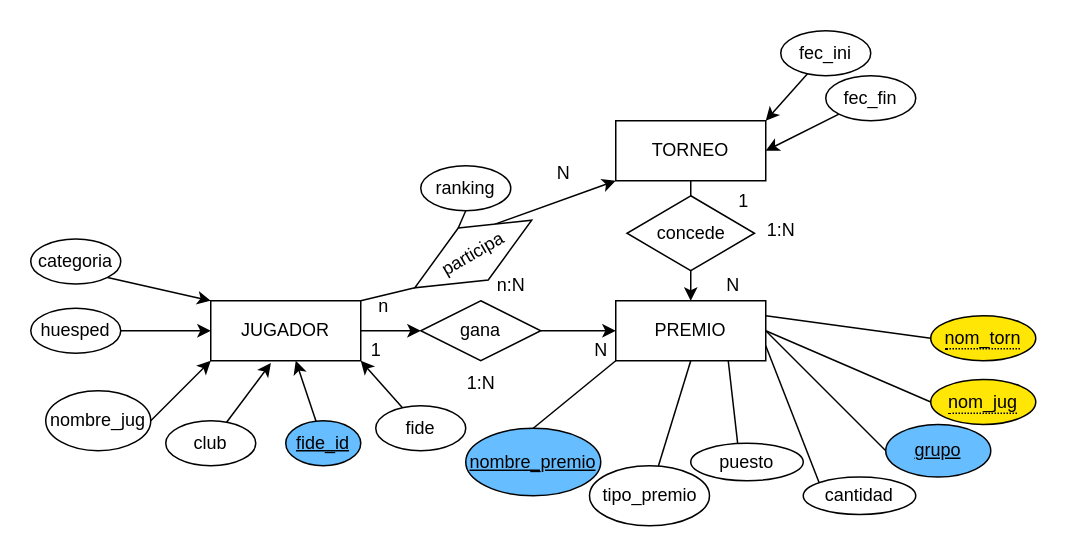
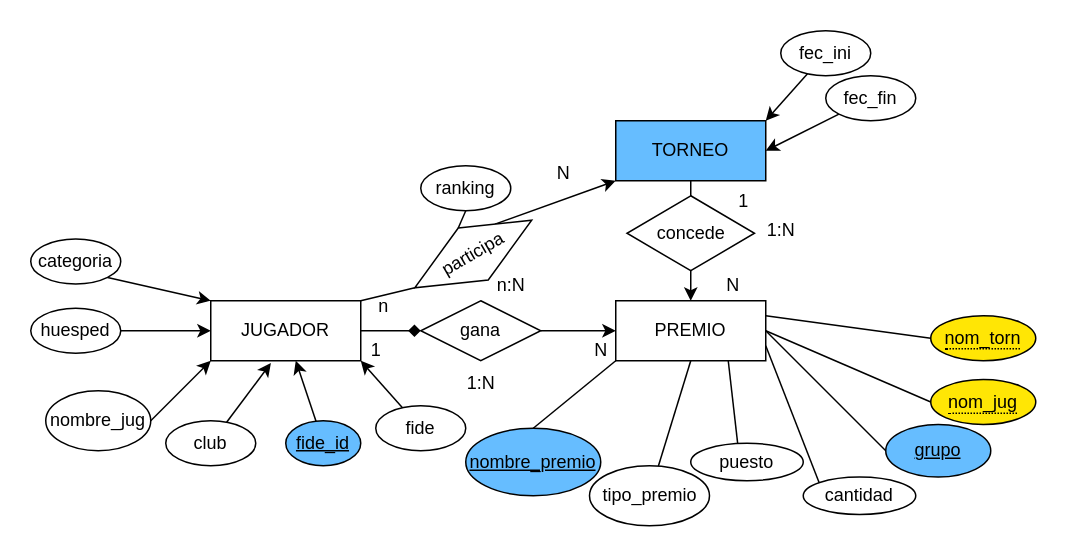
node "TORNEO": fillcolor #ffffff -> #66bdff
edge "JUGADOR" -> "gana": arrowhead classic -> diamond
